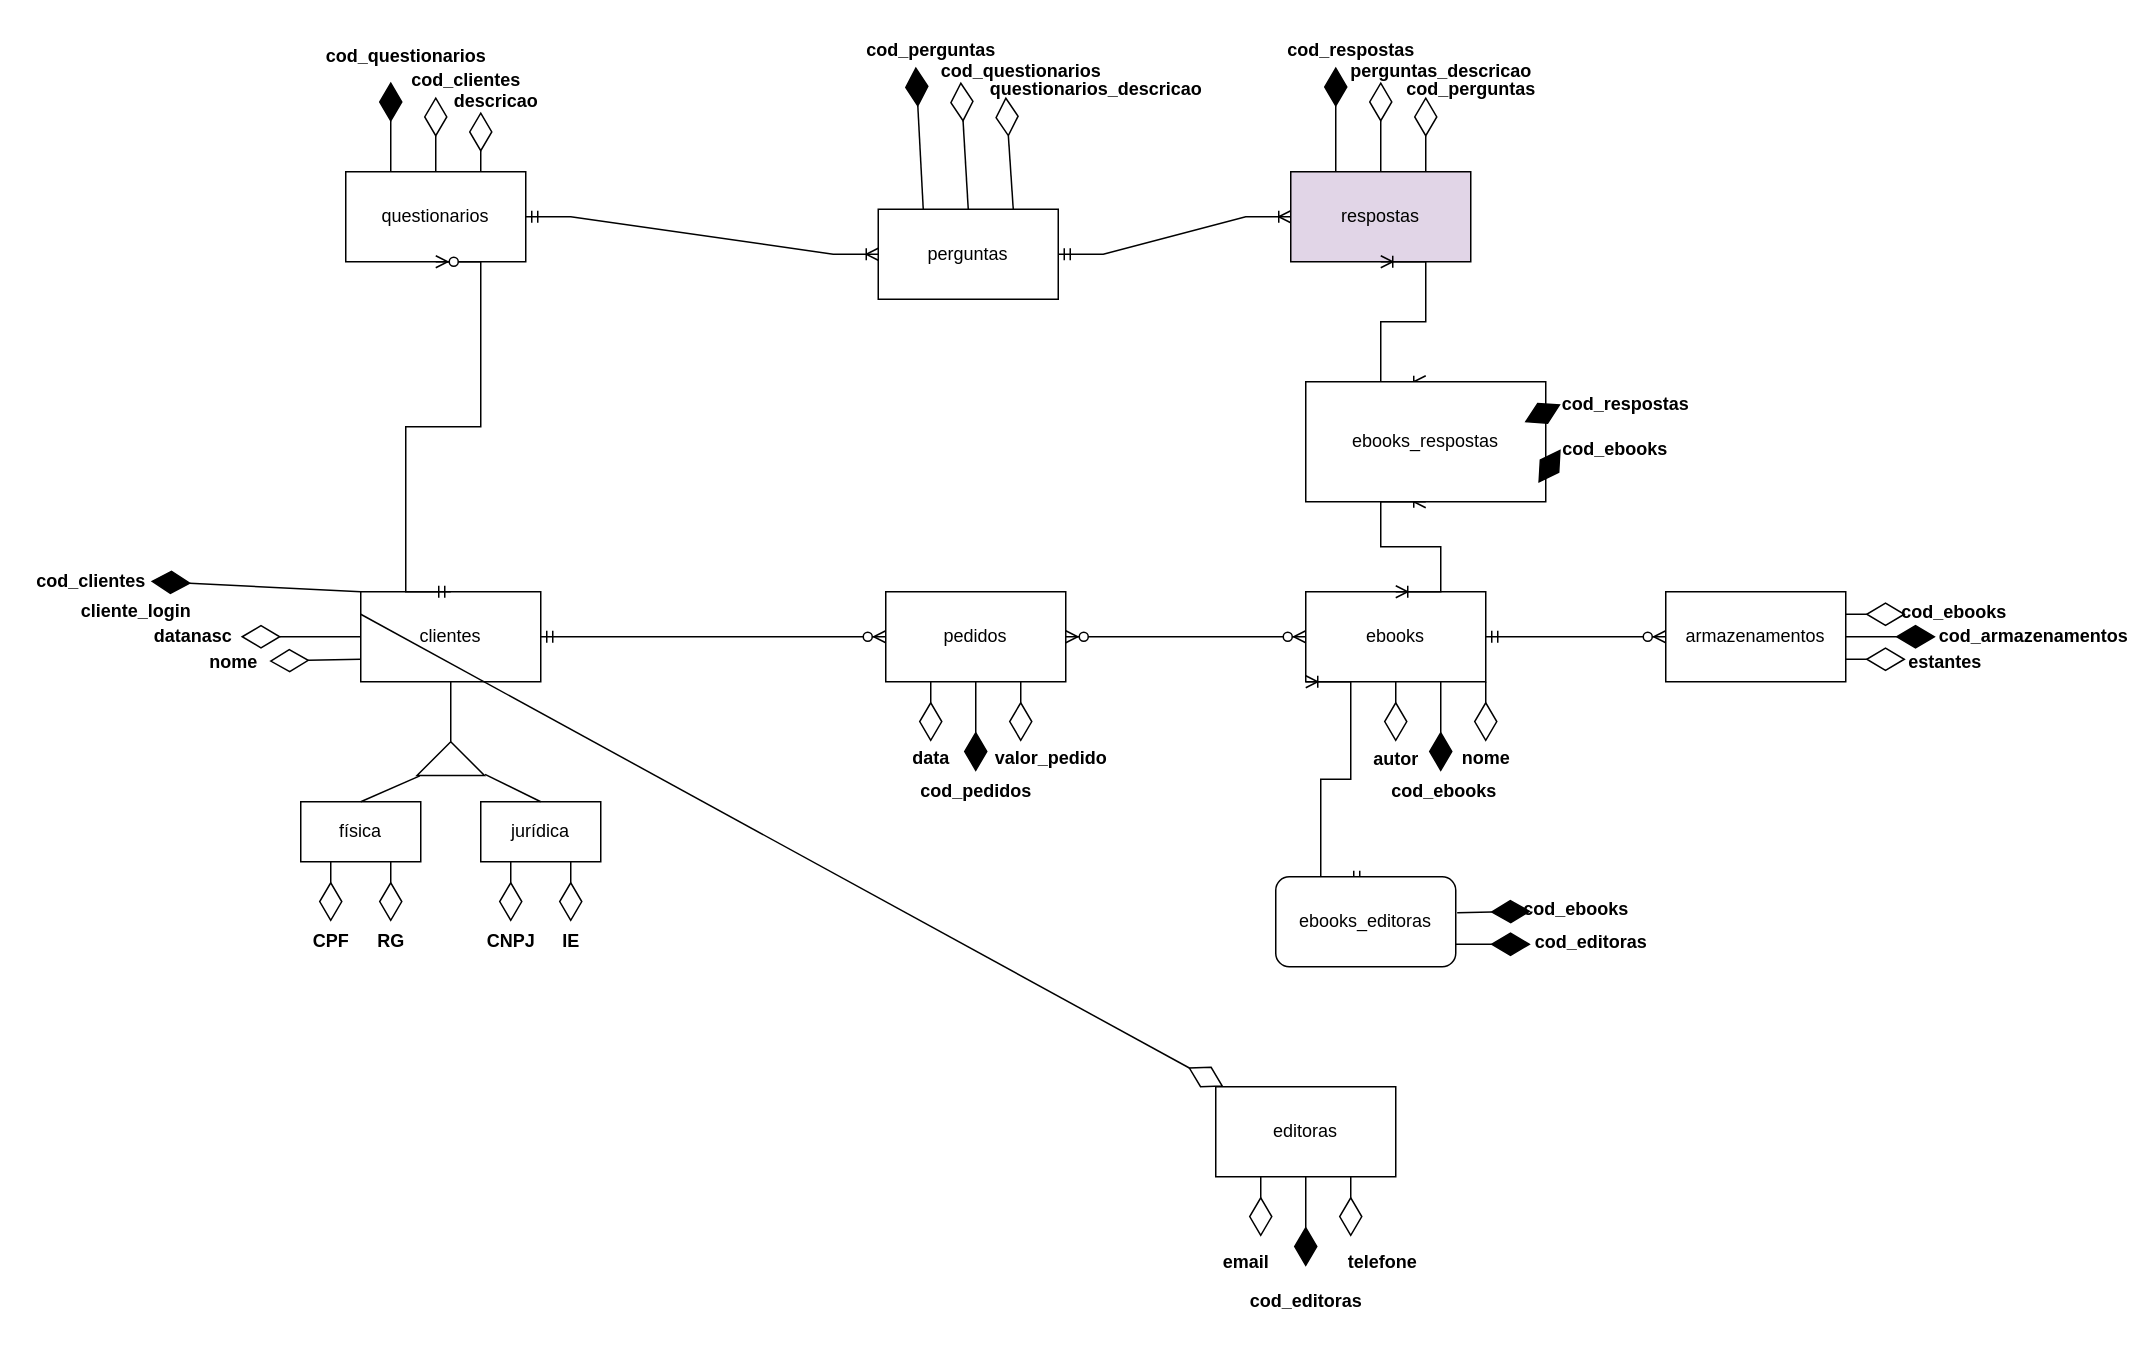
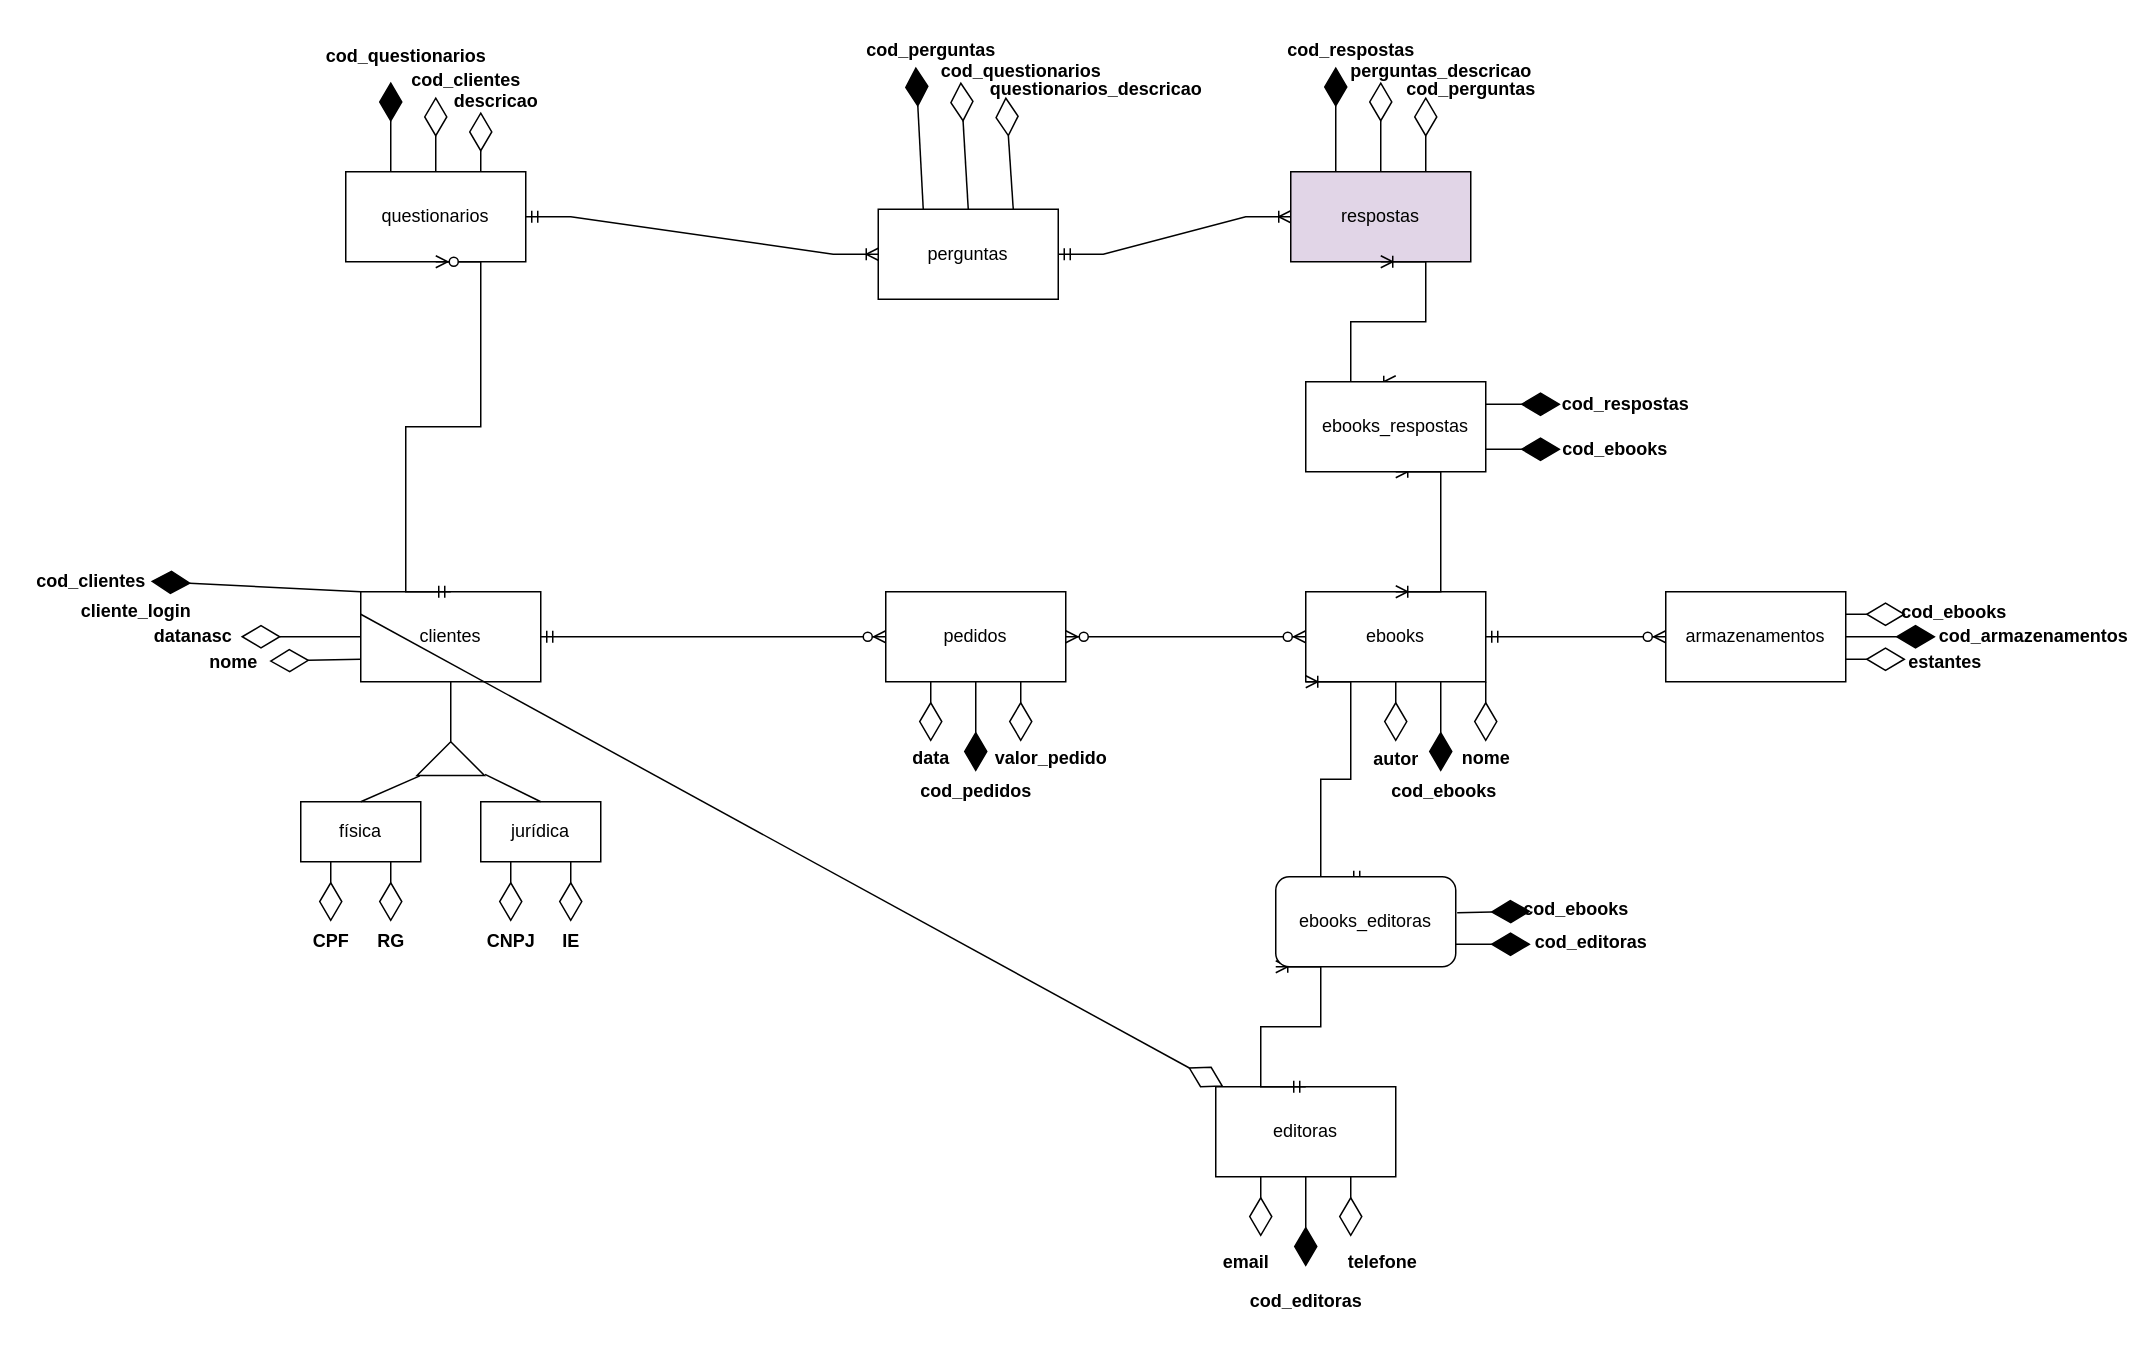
node "ebooks_respostas": size 240x120 -> 180x90
edge "ebooks_editoras" -- "editoras": added
